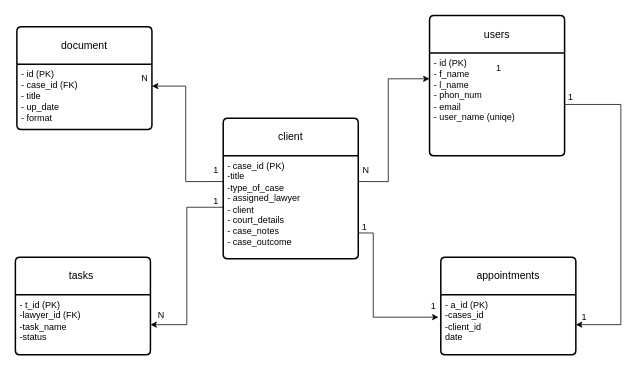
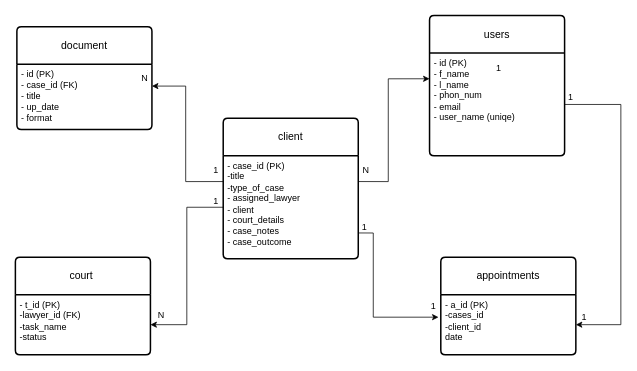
node "tasks": label "tasks" -> "court"
